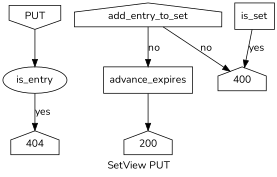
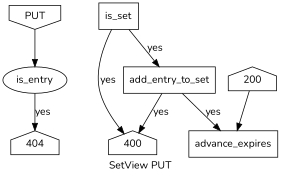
node "add_entry_to_set": shape house -> box
edge "is_set" -> "add_entry_to_set": added, label "yes"
edge "add_entry_to_set" -> "advance_expires": label "no" -> "yes"
edge "add_entry_to_set" -> "400": label "no" -> "yes"
edge "advance_expires" -> "200": reversed
